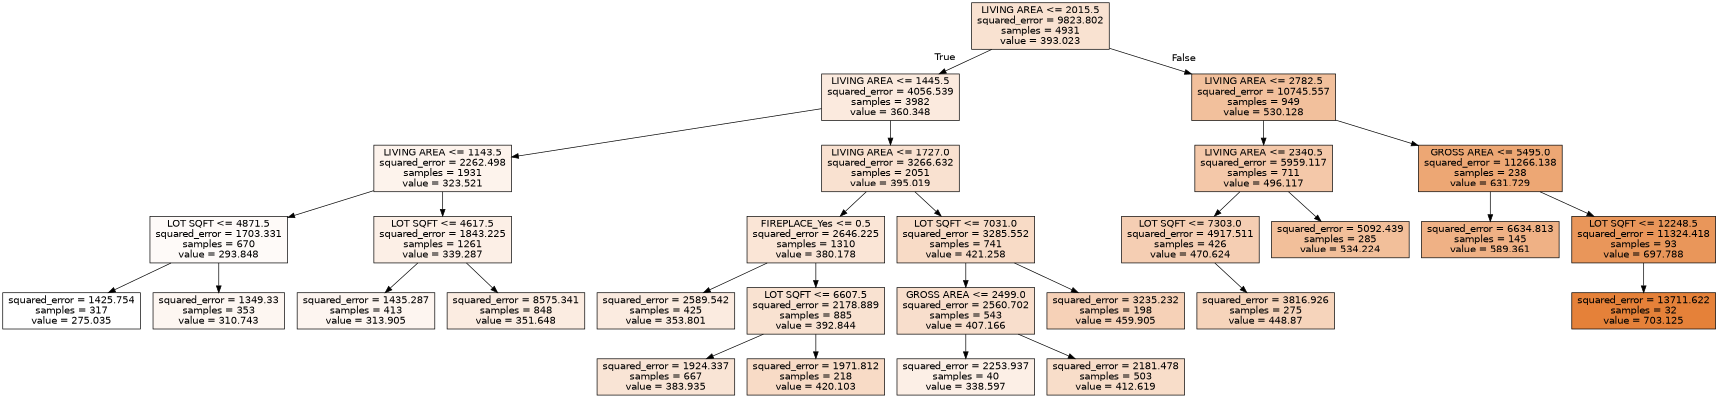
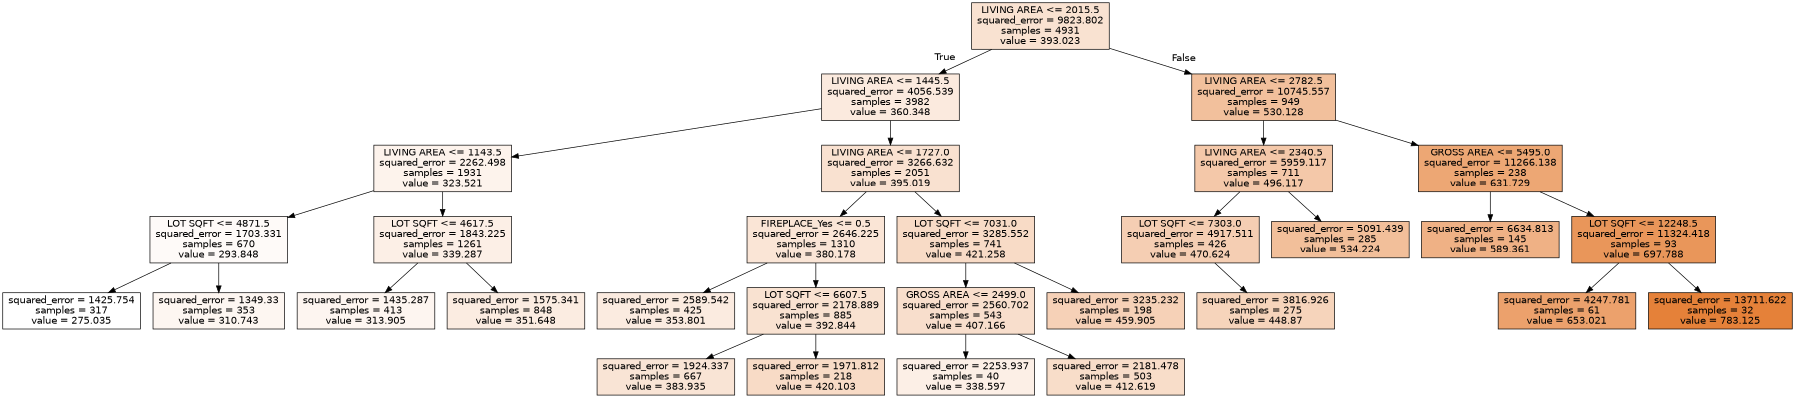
node "squared_error = 5092.439 samples = 285 value = 534.224": label "squared_error = 5092.439 samples = 285 value = 534.224" -> "squared_error = 5091.439 samples = 285 value = 534.224"
node "squared_error = 8575.341 samples = 848 value = 351.648": label "squared_error = 8575.341 samples = 848 value = 351.648" -> "squared_error = 1575.341 samples = 848 value = 351.648"
node "squared_error = 4247.781 samples = 61 value = 653.021": added
node "squared_error = 13711.622 samples = 32 value = 703.125": label "squared_error = 13711.622 samples = 32 value = 703.125" -> "squared_error = 13711.622 samples = 32 value = 783.125"
